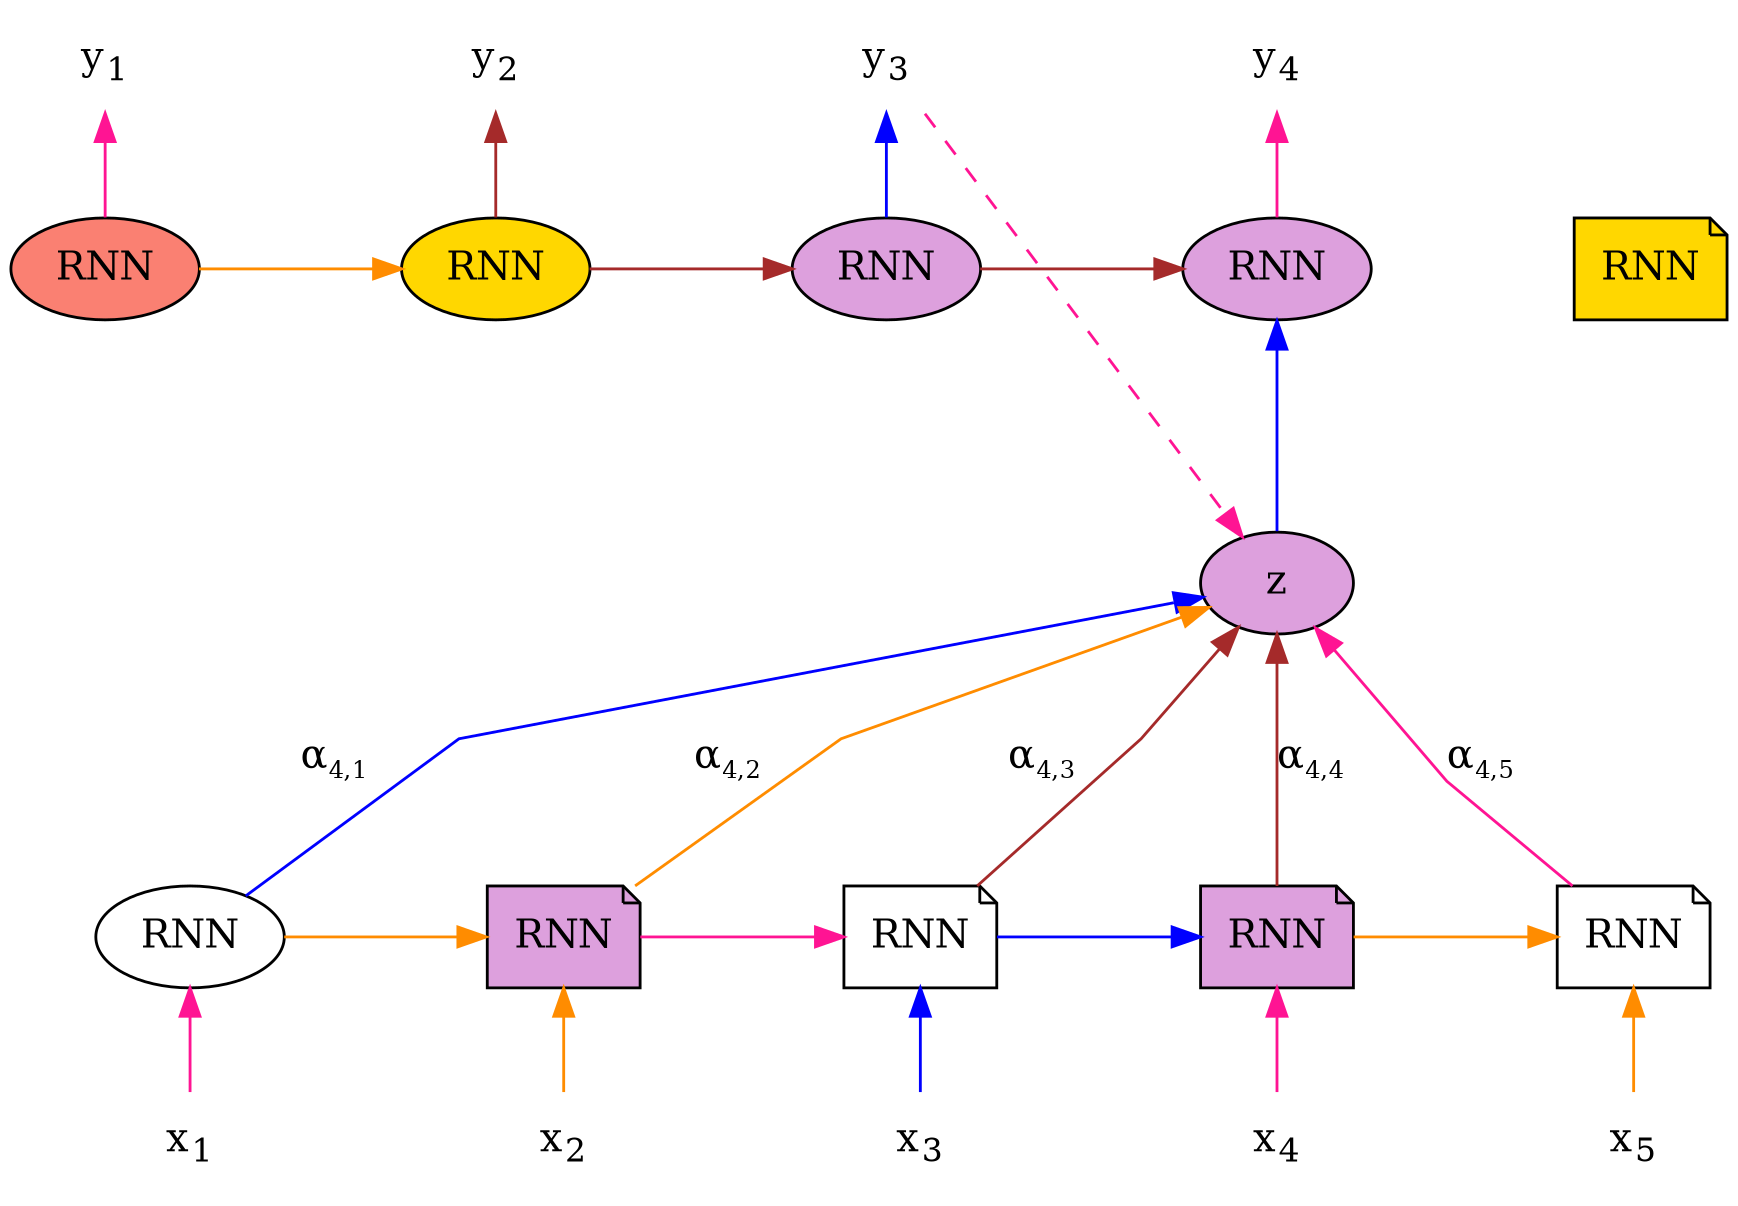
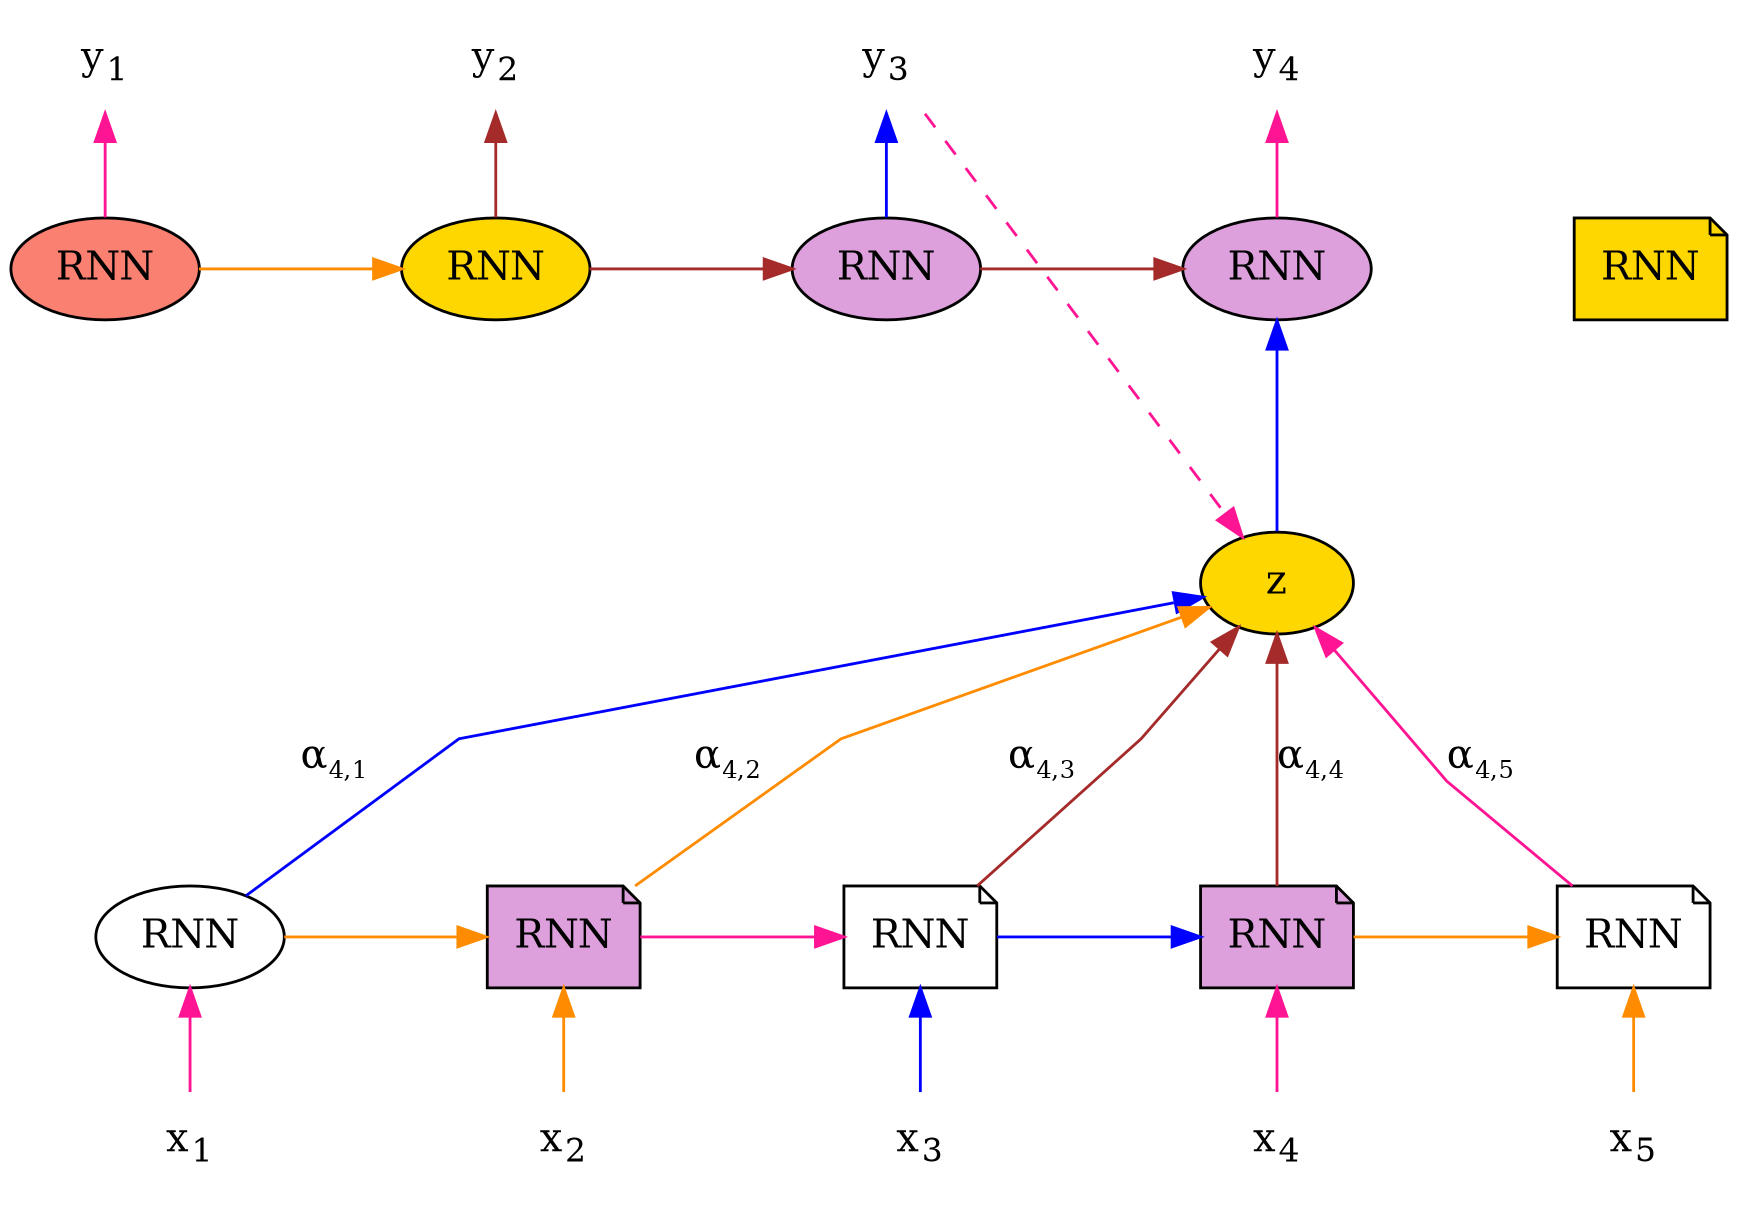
node "z": fillcolor plum -> gold
